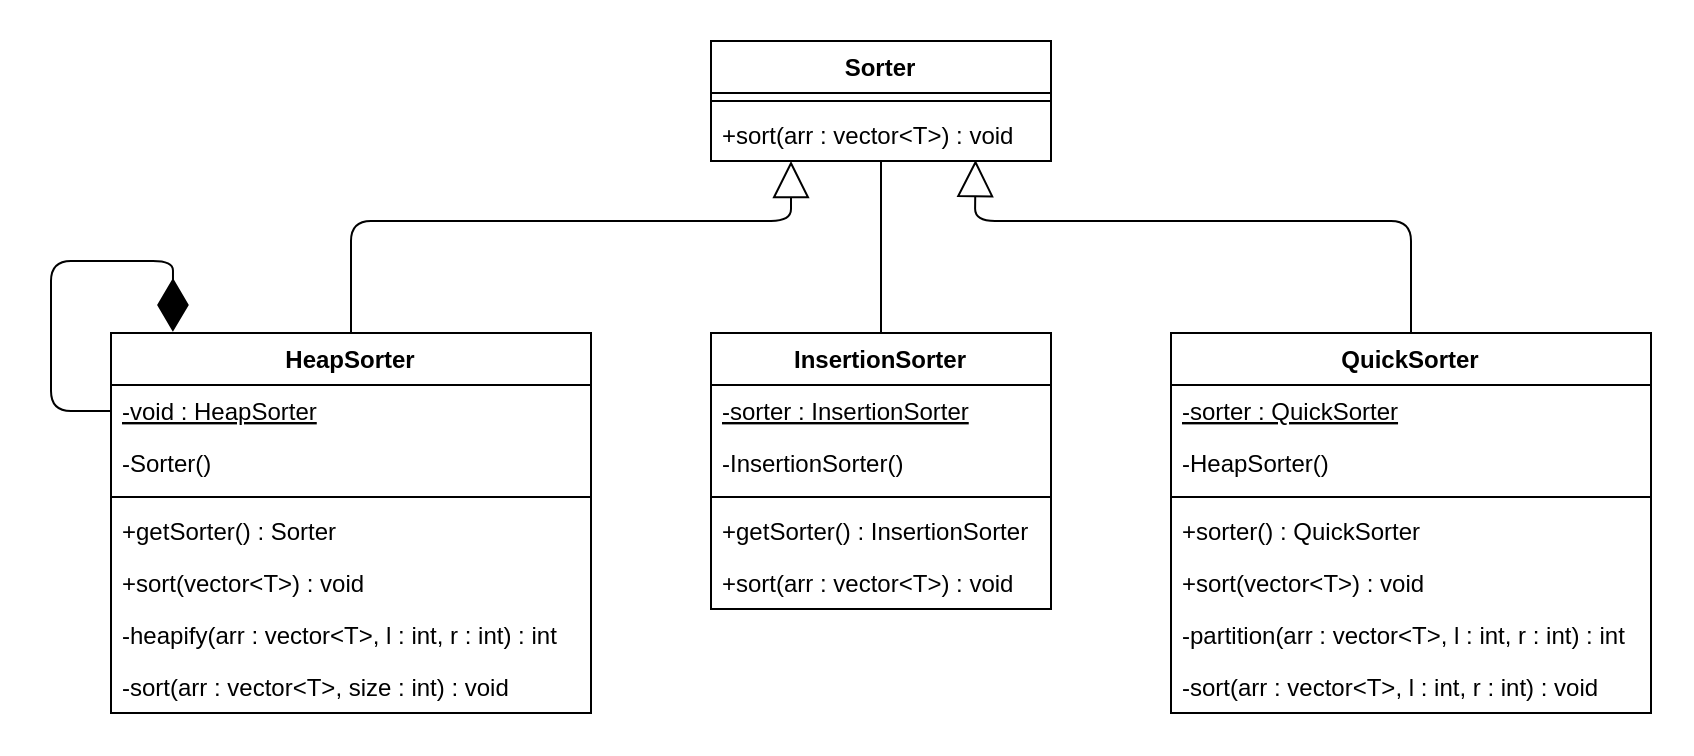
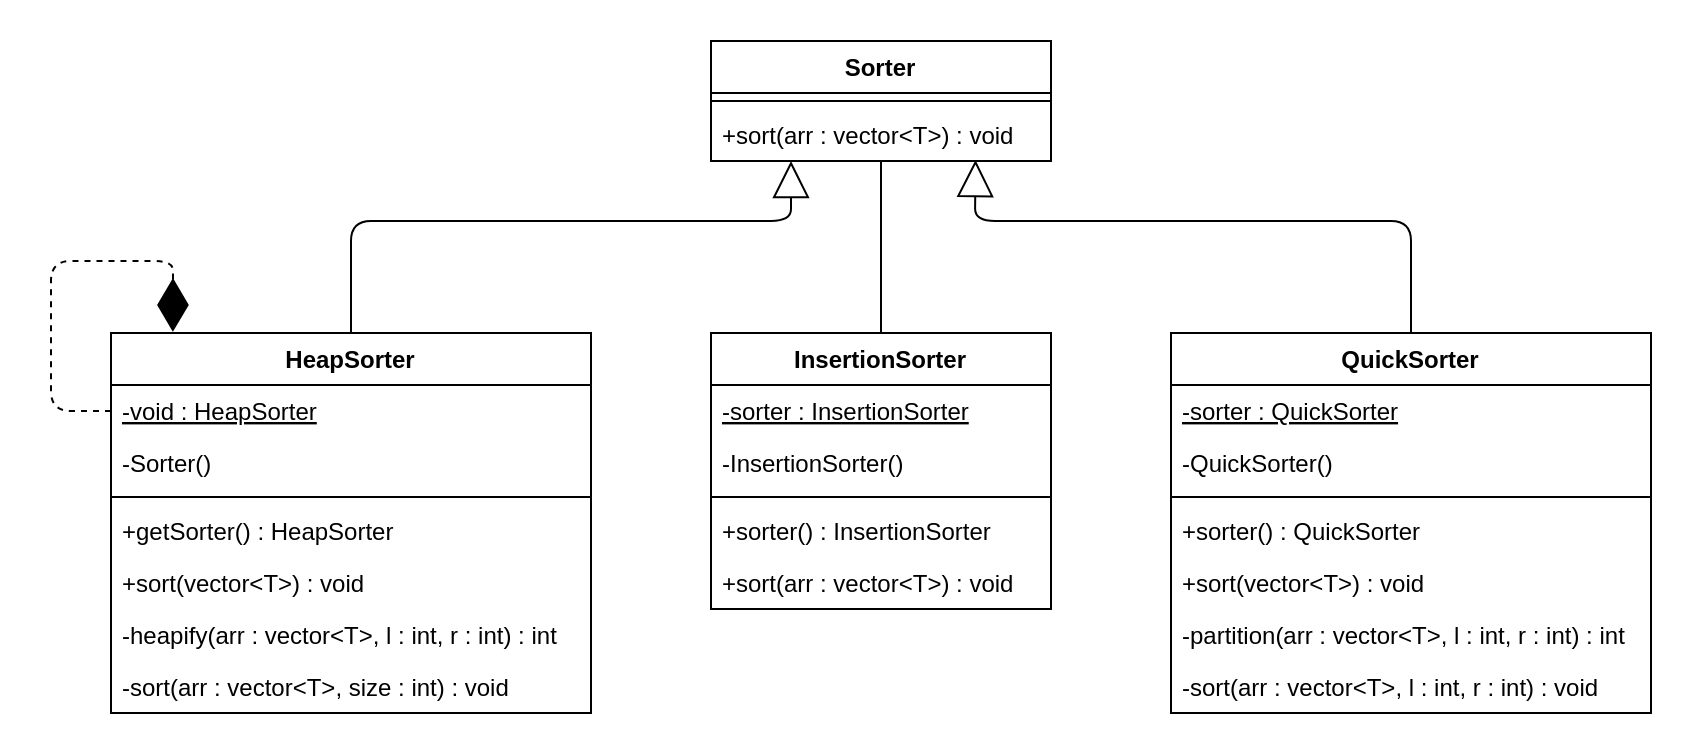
edge "-void : HeapSorter" -> "HeapSorter": style solid -> dashed
node "-HeapSorter()": label "-HeapSorter()" -> "-QuickSorter()"
node "+getSorter() : Sorter": label "+getSorter() : Sorter" -> "+getSorter() : HeapSorter"
node "+getSorter() : InsertionSorter": label "+getSorter() : InsertionSorter" -> "+sorter() : InsertionSorter"
